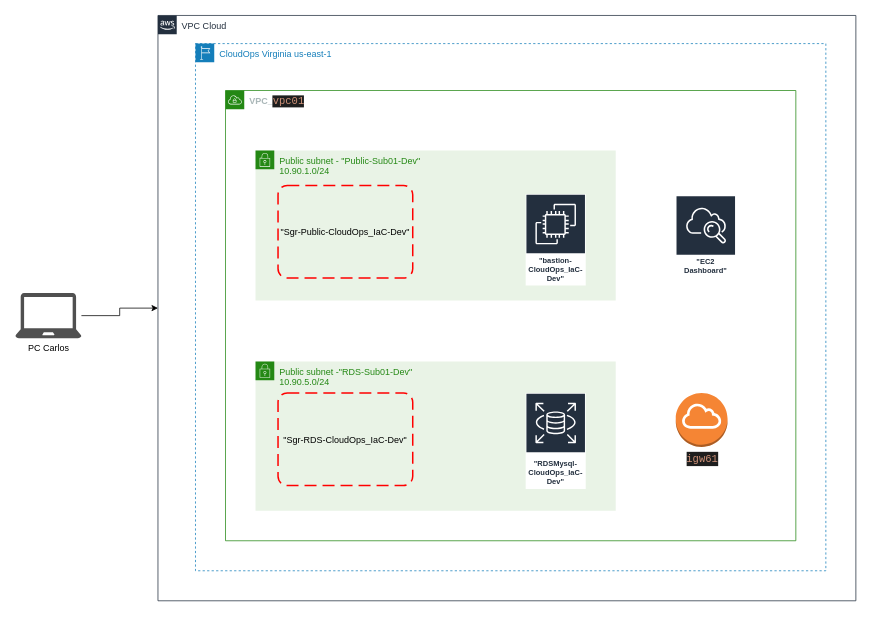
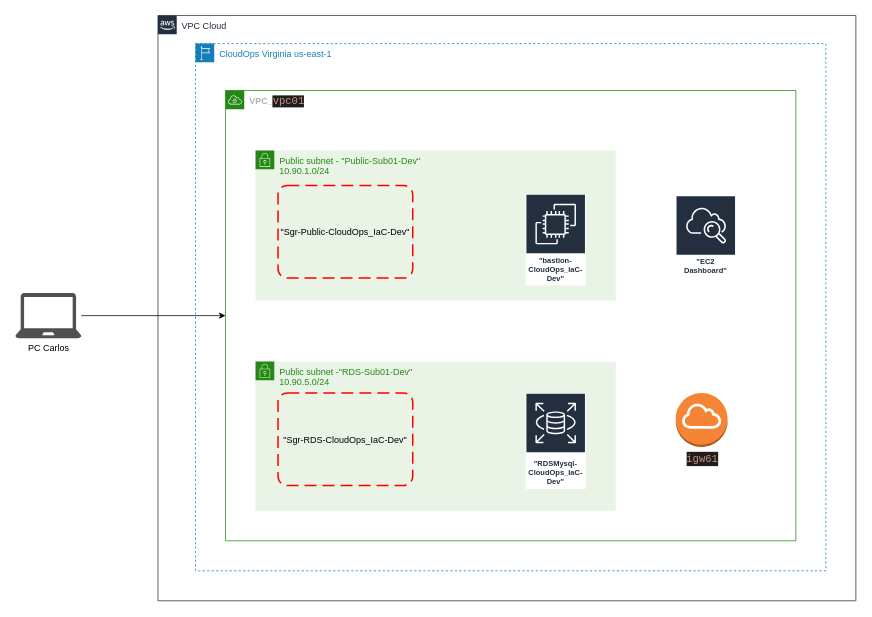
edge "PC Carlos" -> "VPC Cloud": now "PC Carlos" -> "VPC_vpc01"
